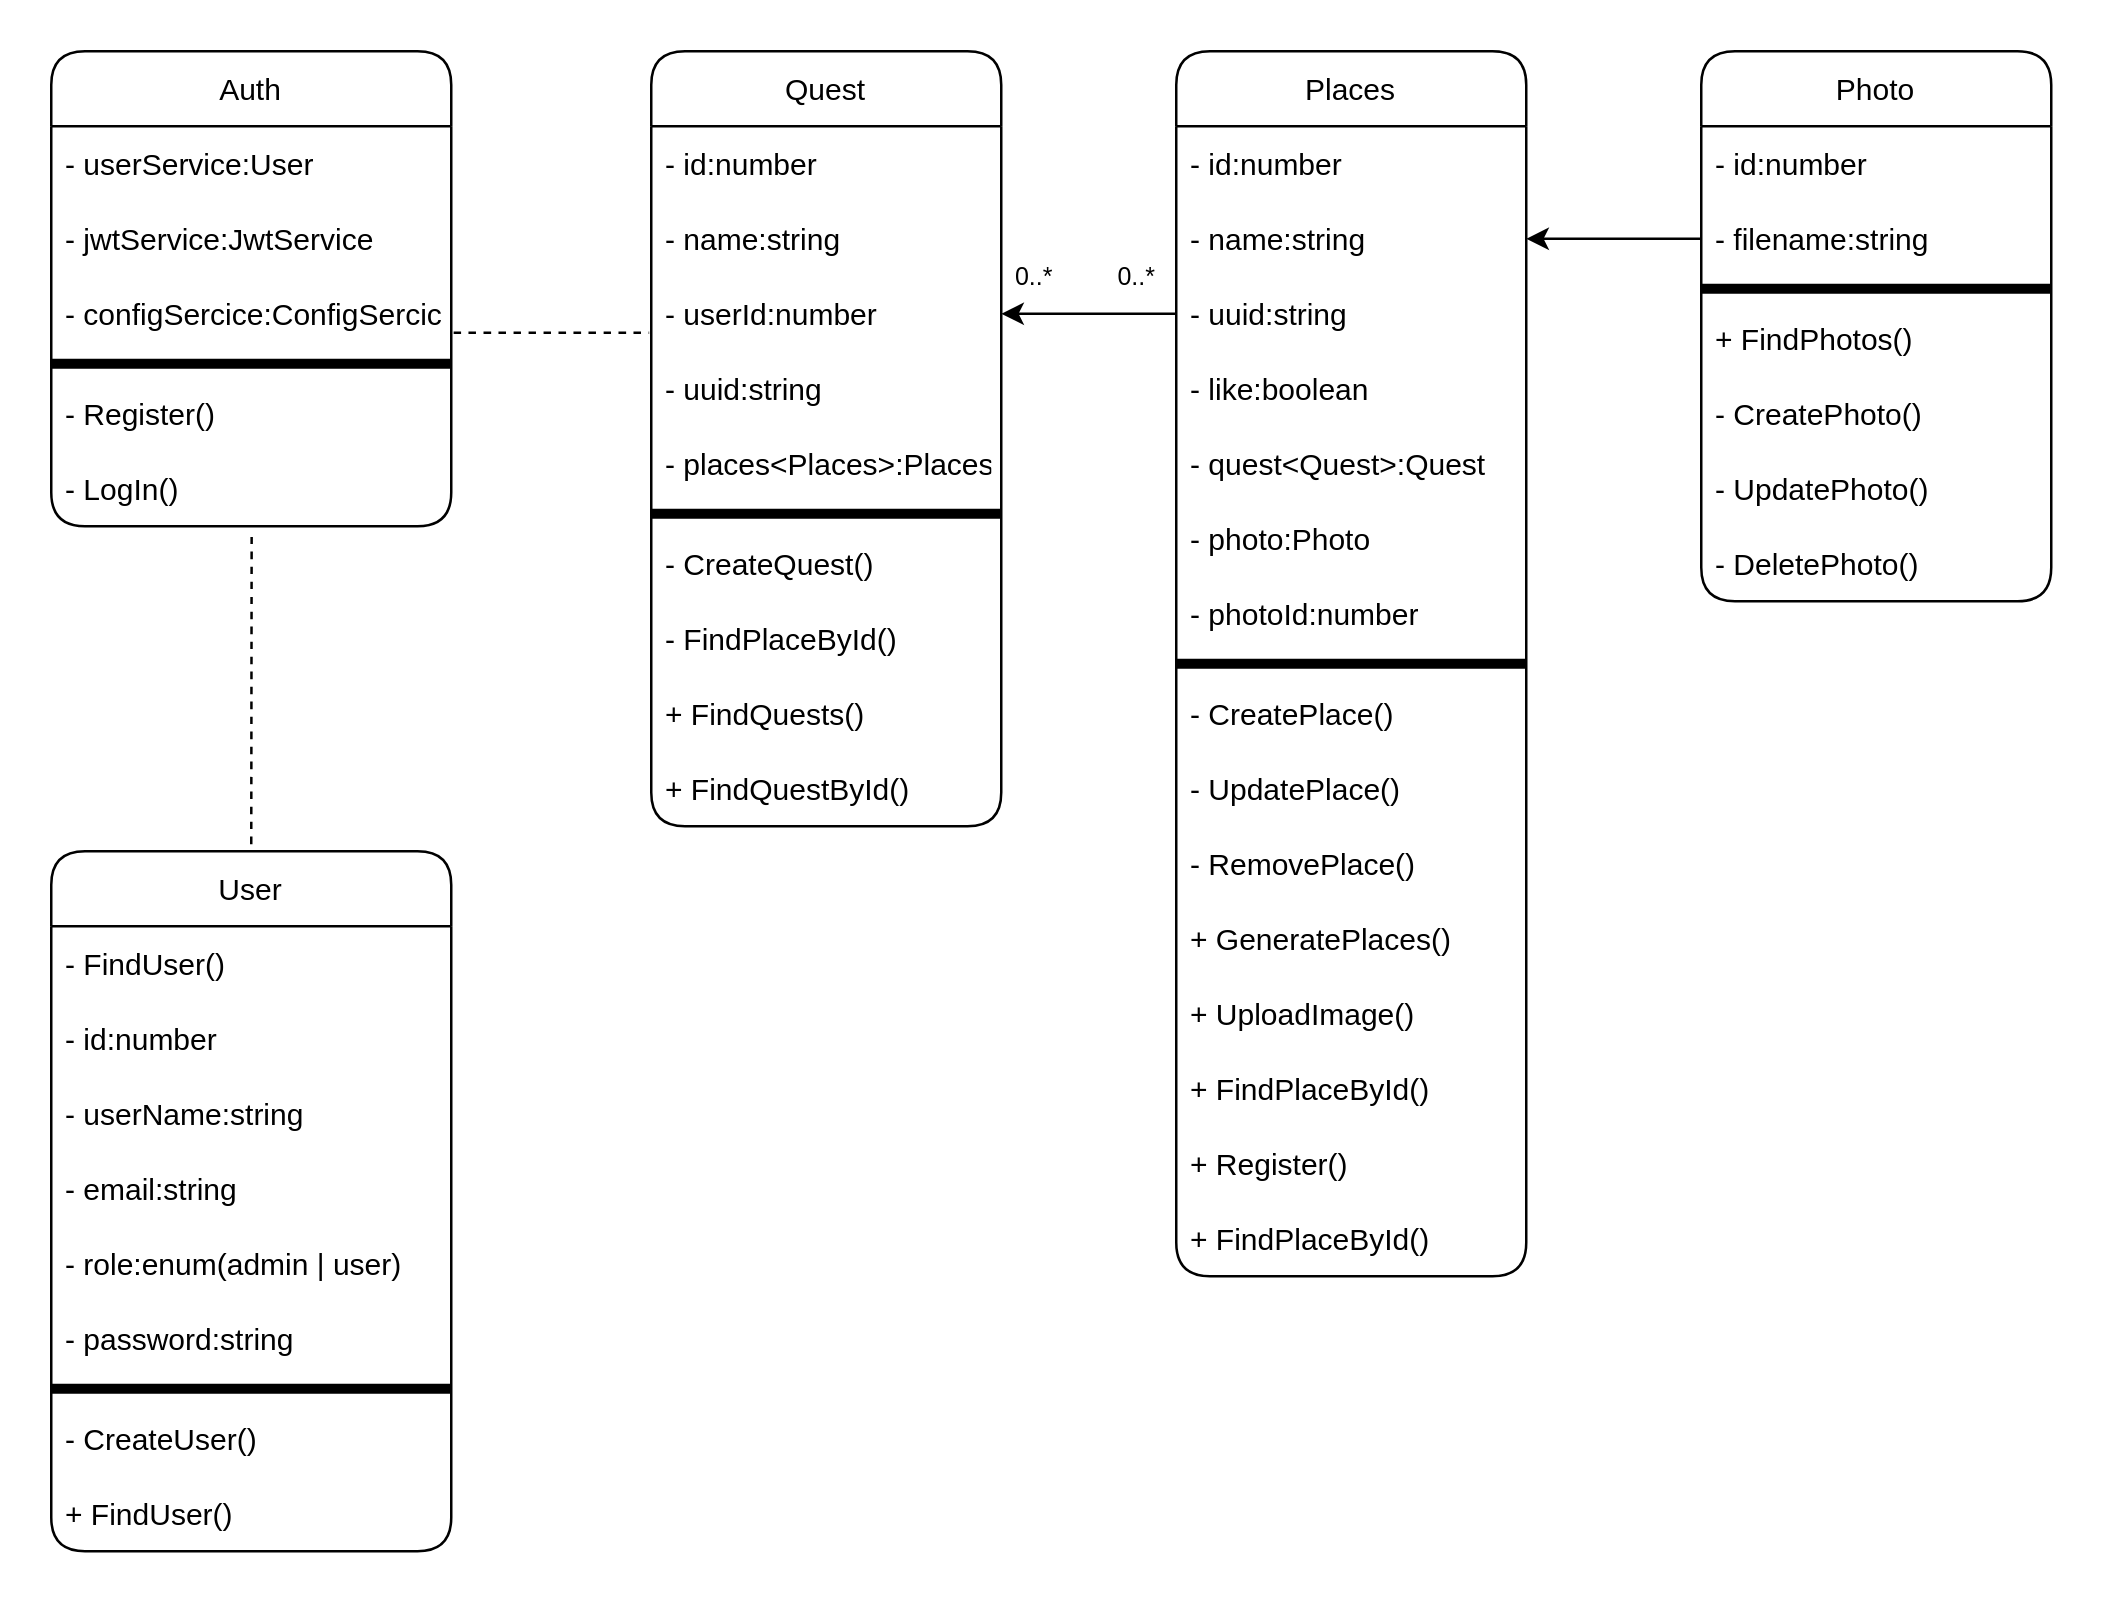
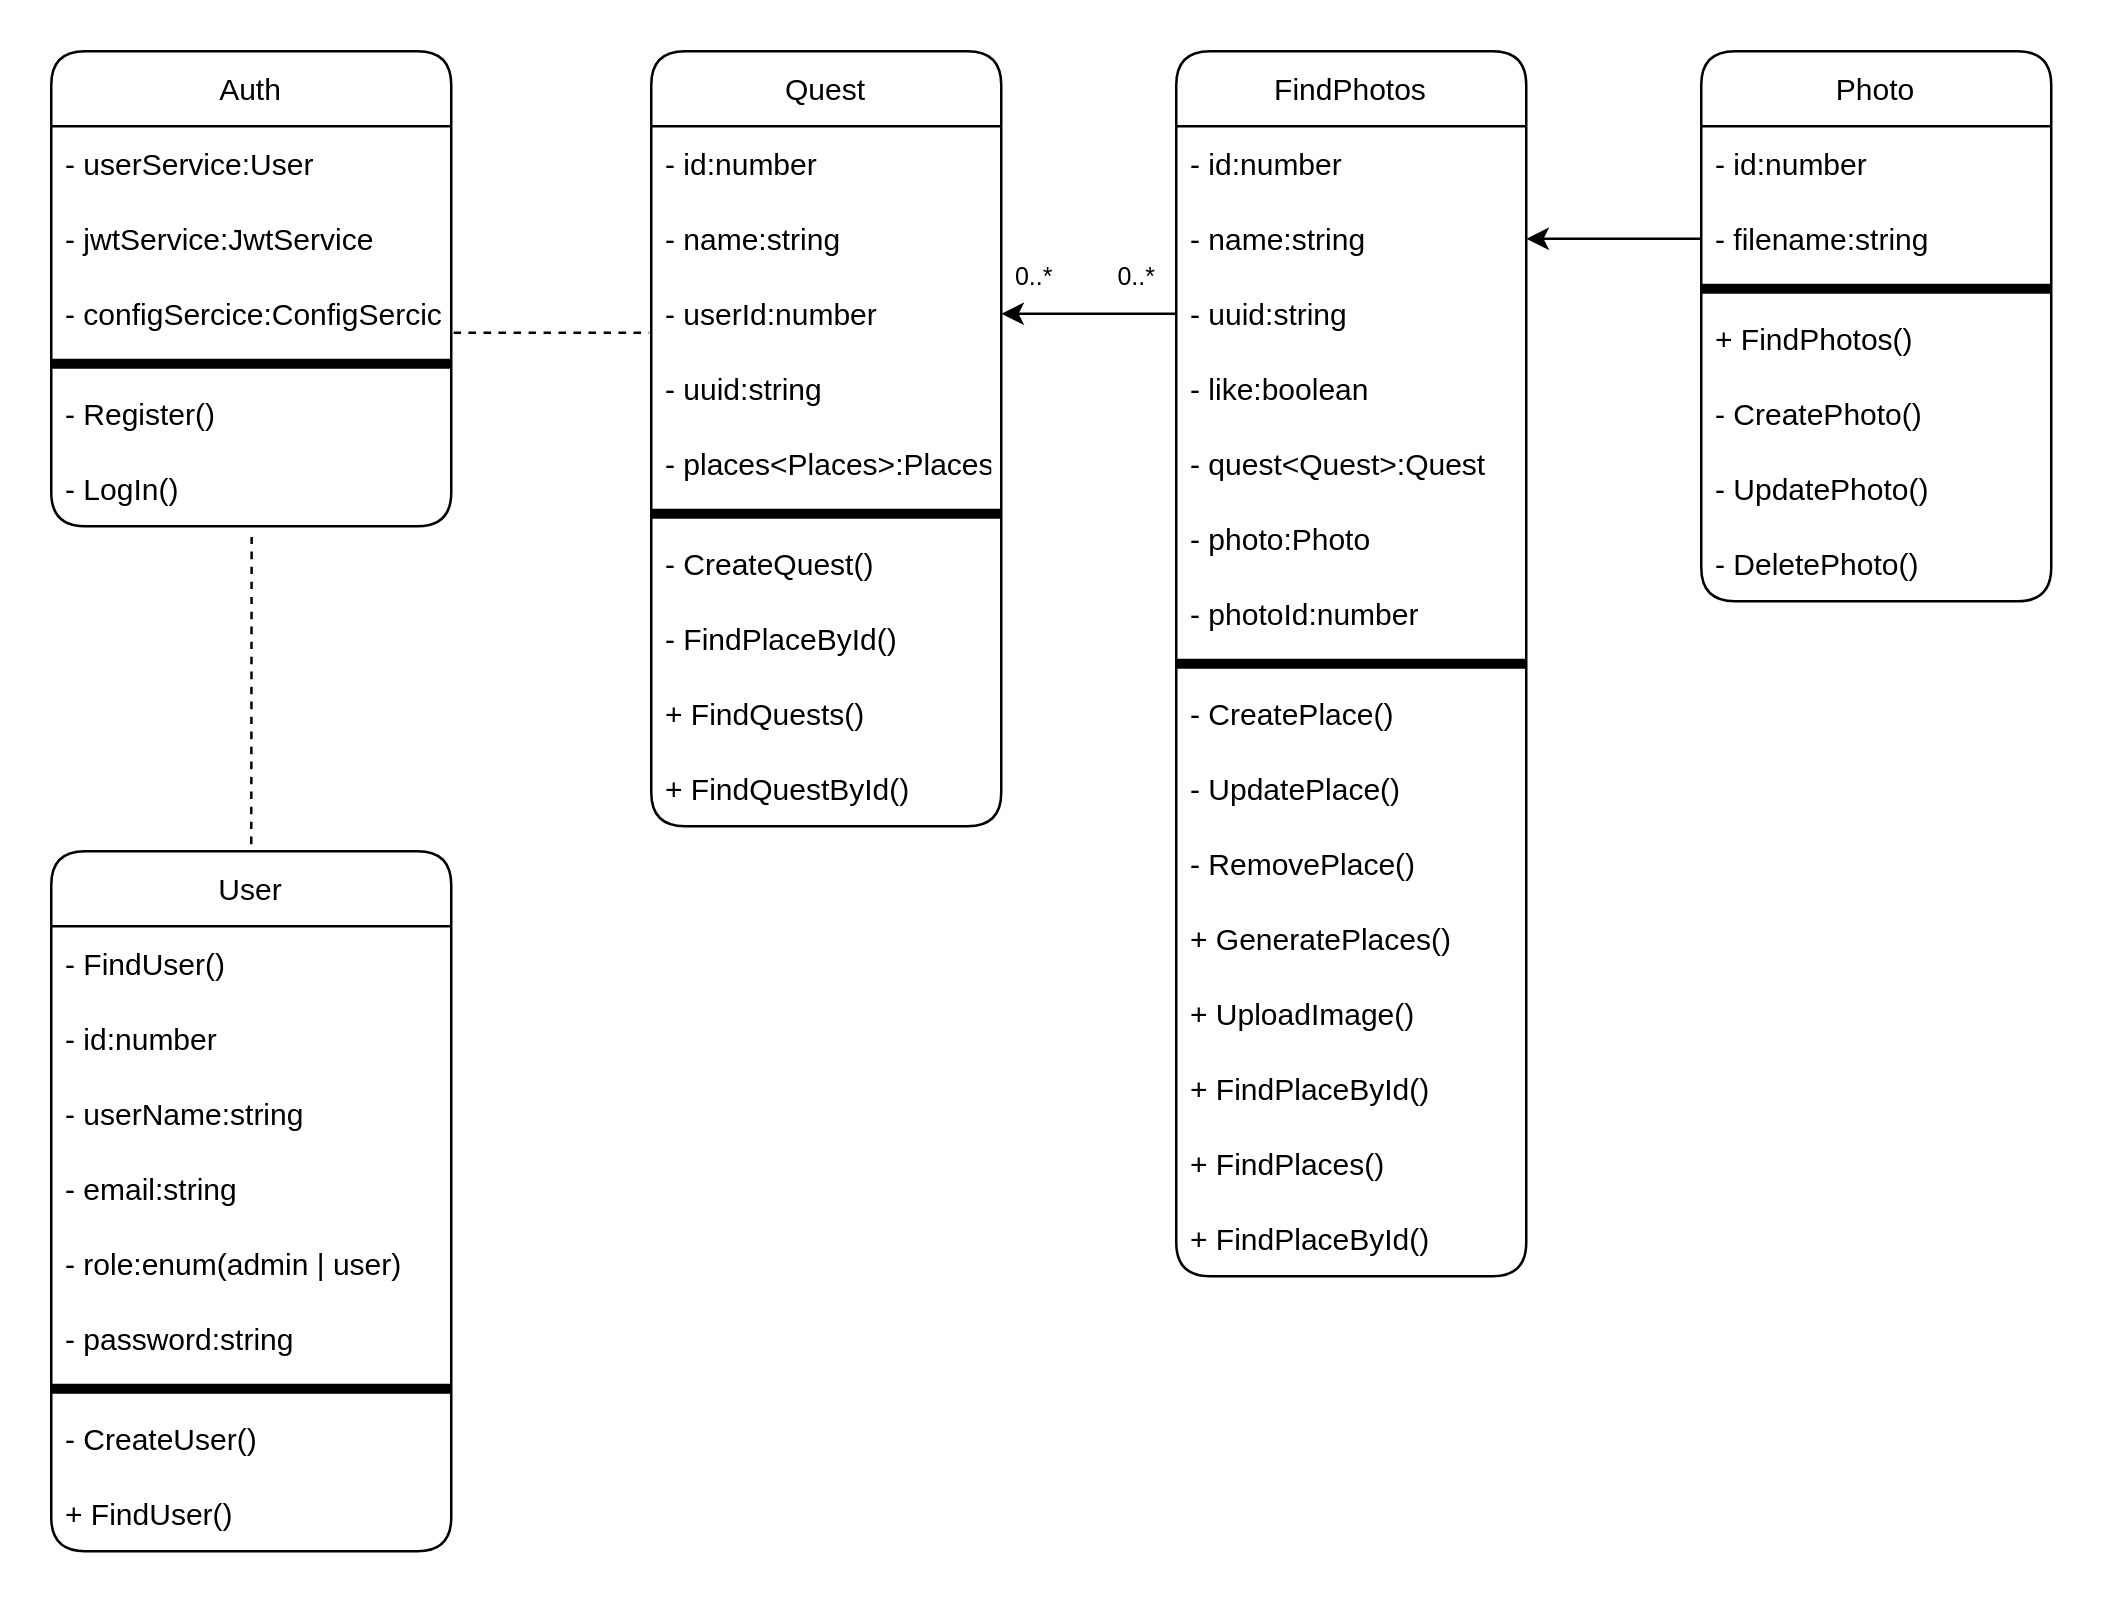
node "Places": label "Places" -> "FindPhotos"
node "+ Register()": label "+ Register()" -> "+ FindPlaces()"
